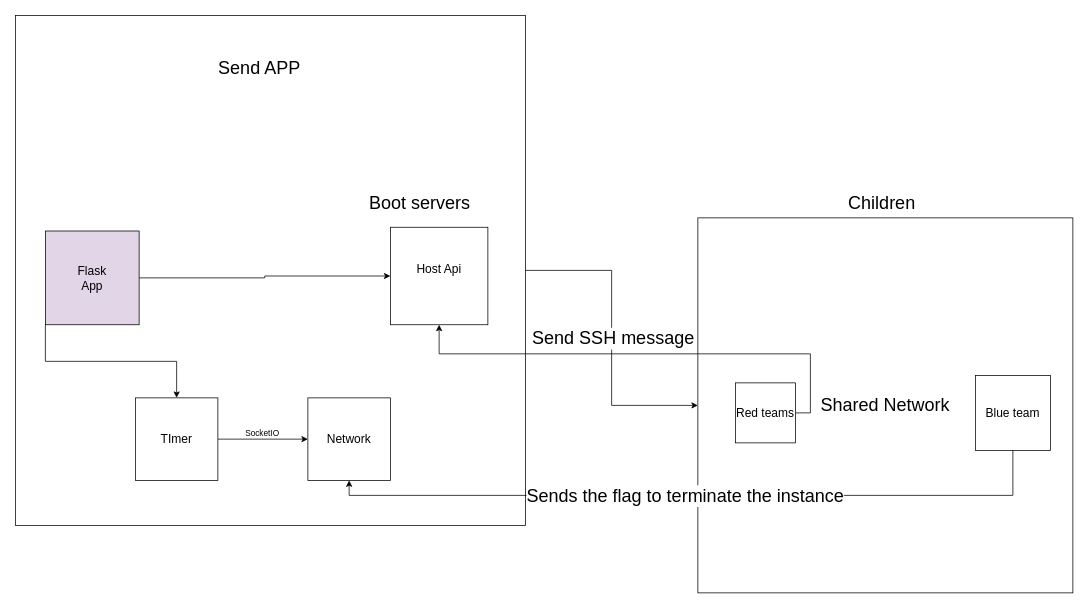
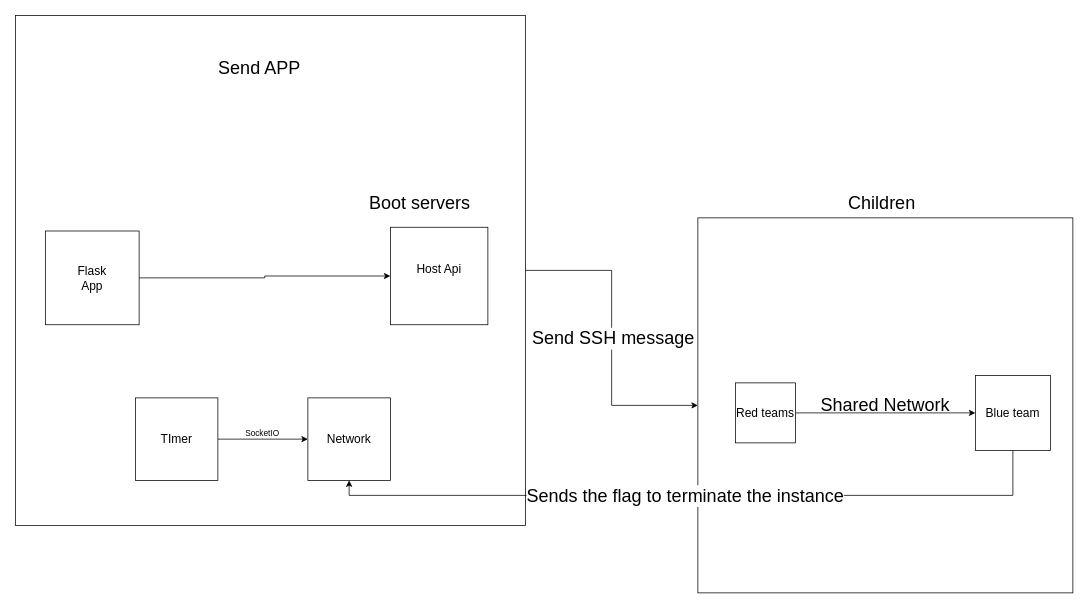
node "Flask App": fillcolor #e1d5e7 -> #ffffff
edge "Flask App" -> "TImer": removed
edge "Red teams" -> "Host Api": now "Red teams" -> "Blue team"
